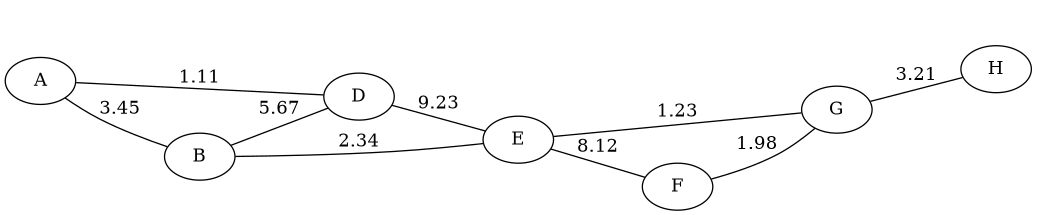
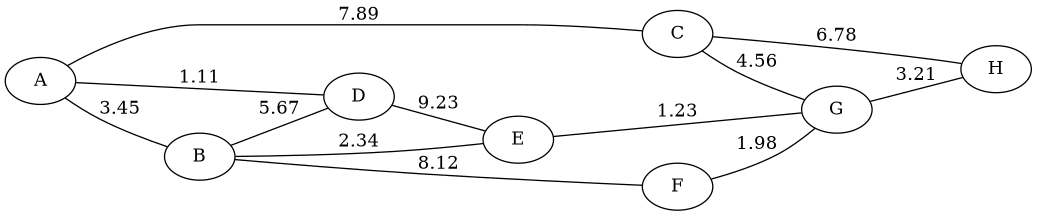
node "C": added
edge "E" -- "F": now "B" -- "F"
